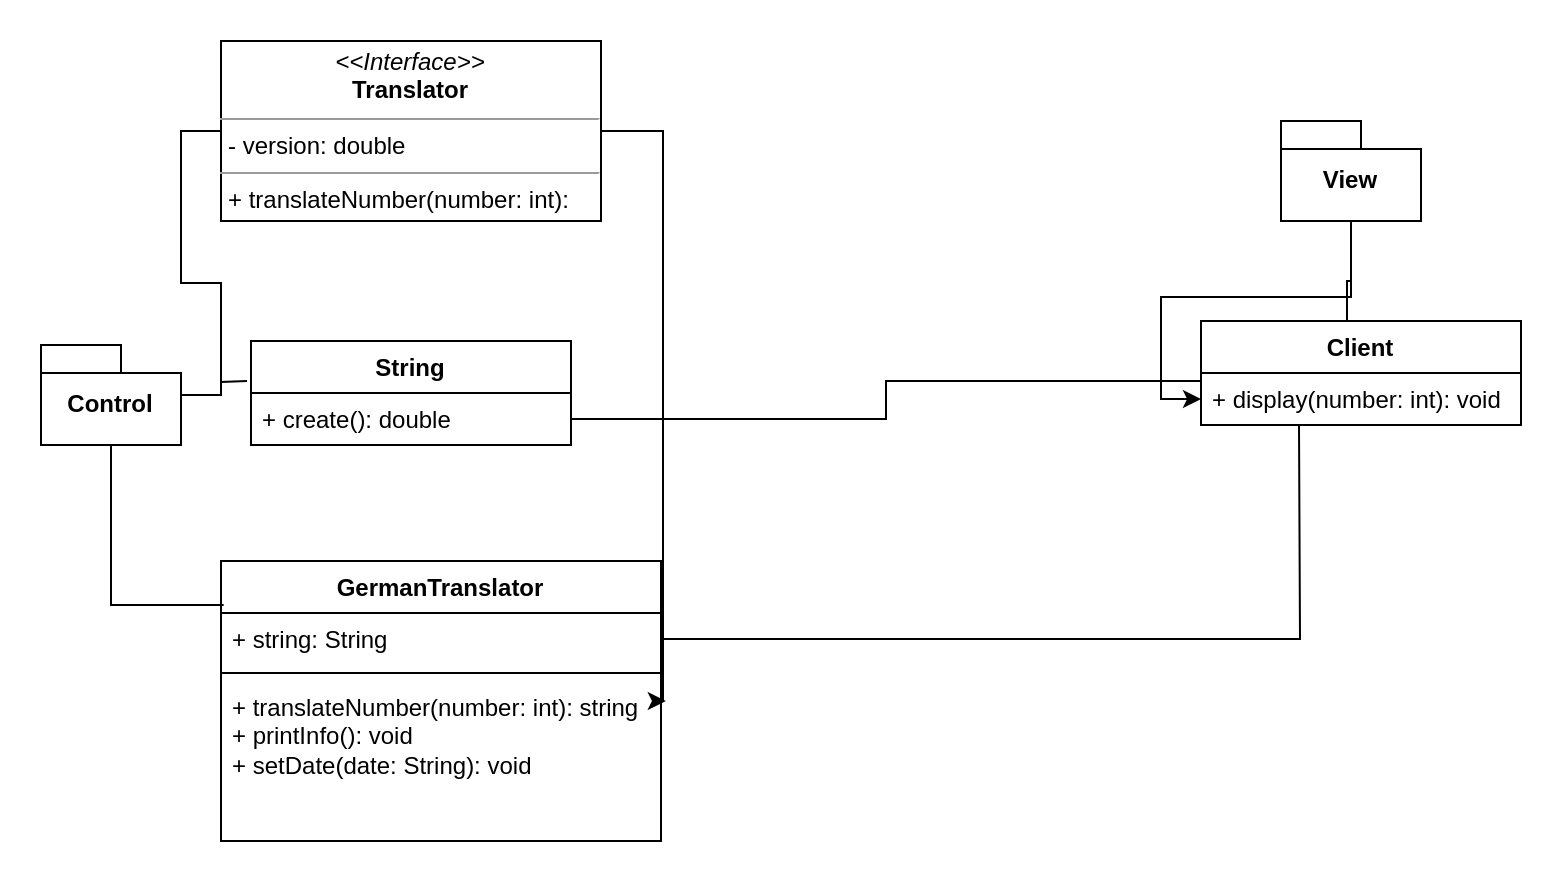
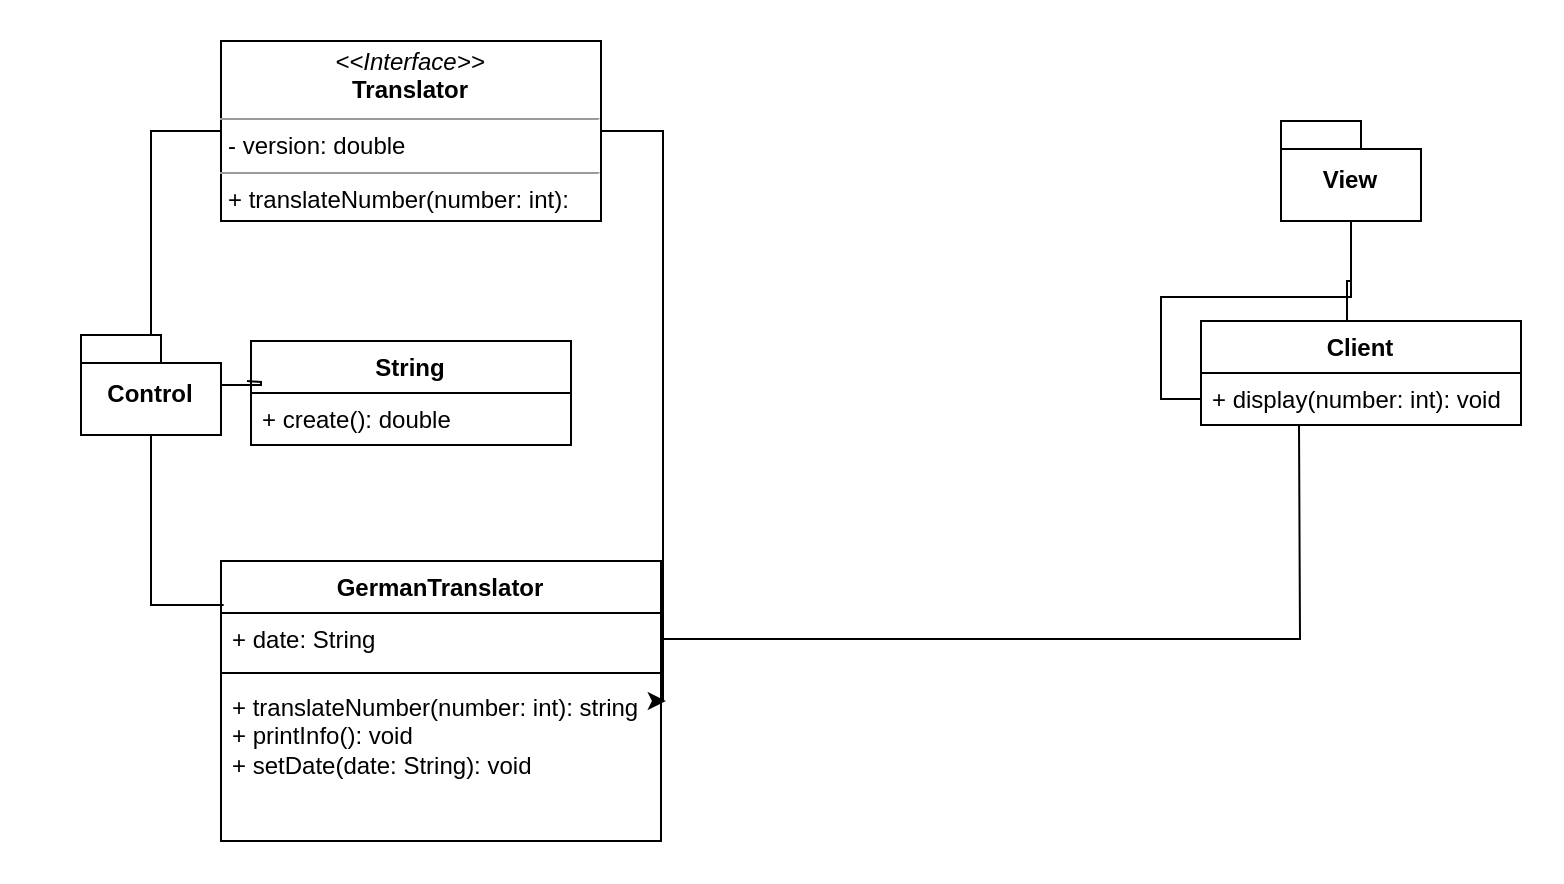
node "Control": moved (111, 395) -> (151, 385)
edge "View" -> "+ display(number: int): void": arrowhead classic -> none
edge "+ display(number: int): void" -- "+ create(): double": removed
node "+ string: String": label "+ string: String" -> "+ date: String"
